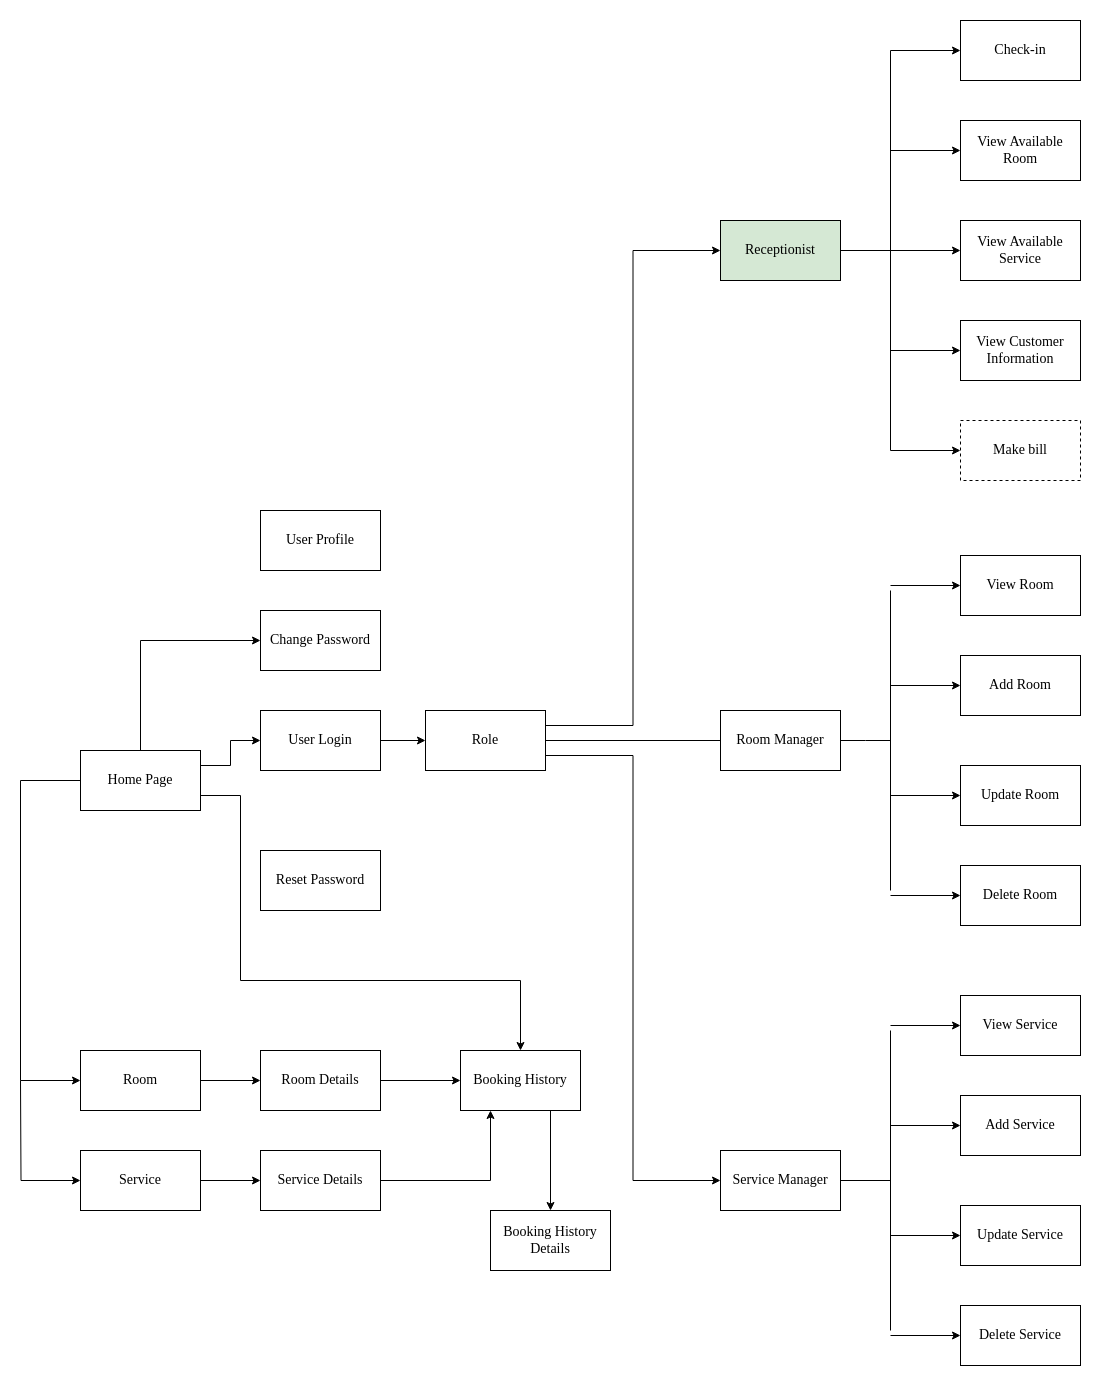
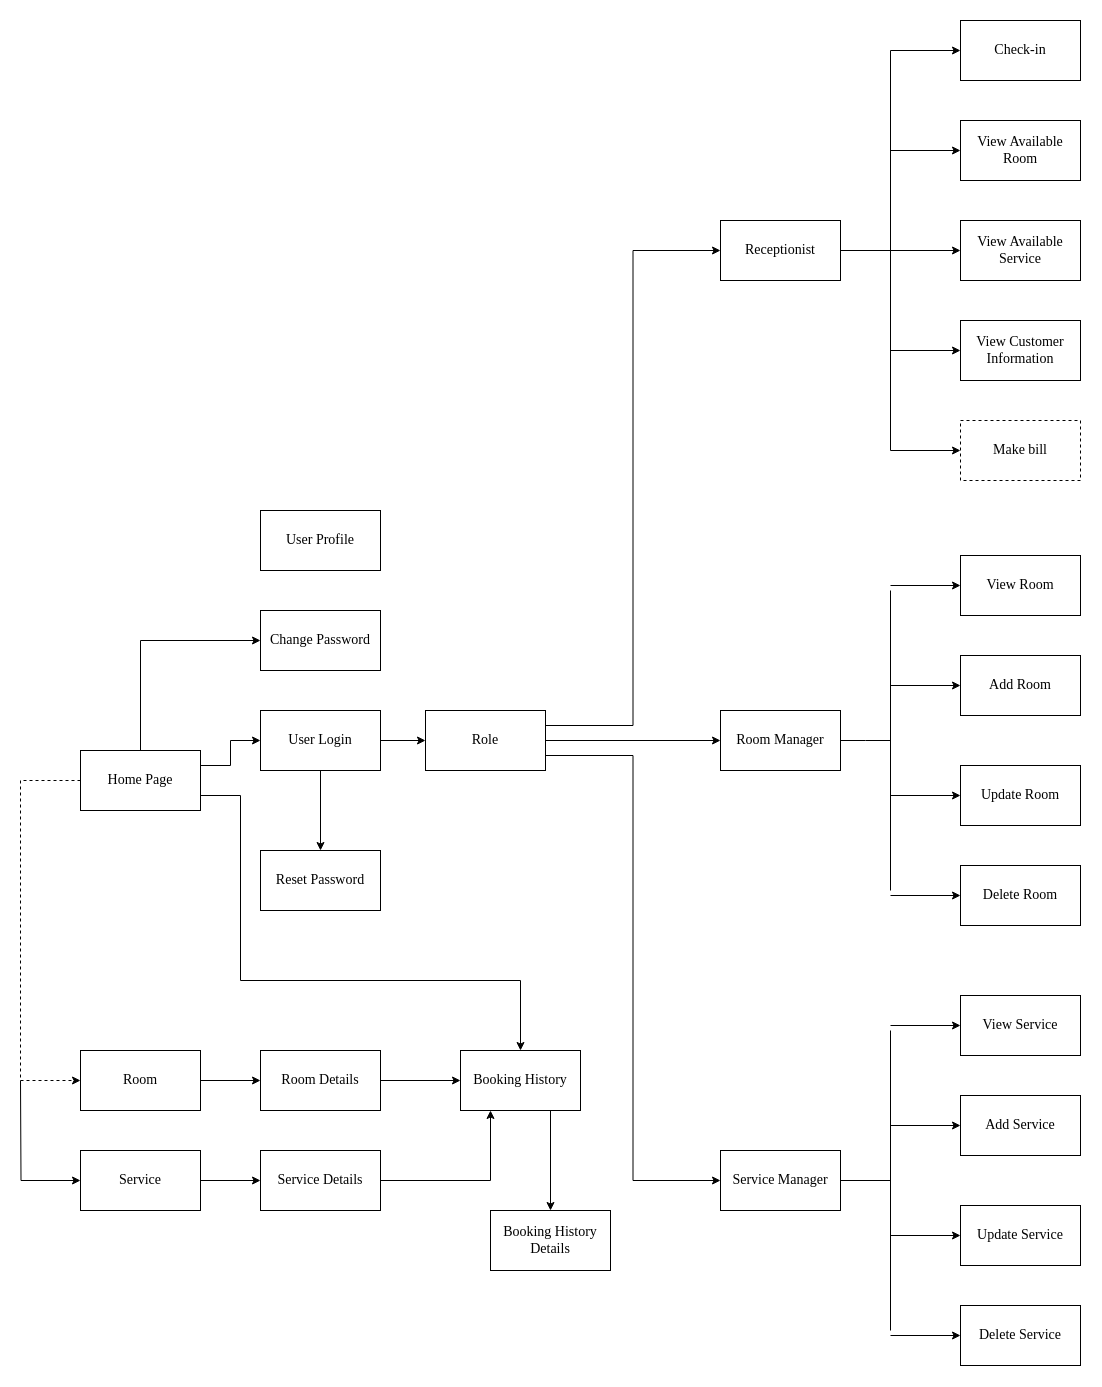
node "Receptionist": fillcolor #d5e8d4 -> #ffffff
edge "Role" -- "Room Manager": arrowhead none -> classic
edge "User Login" -> "Reset Password": added
edge "Home Page" -> "Room": style solid -> dashed
